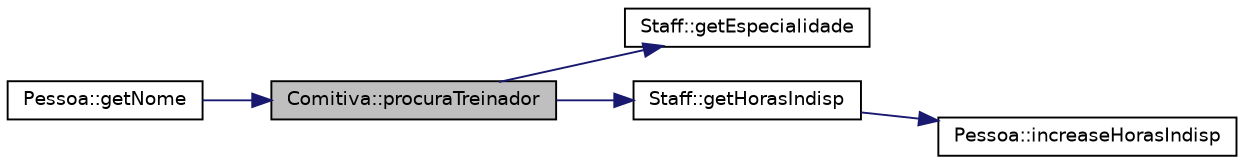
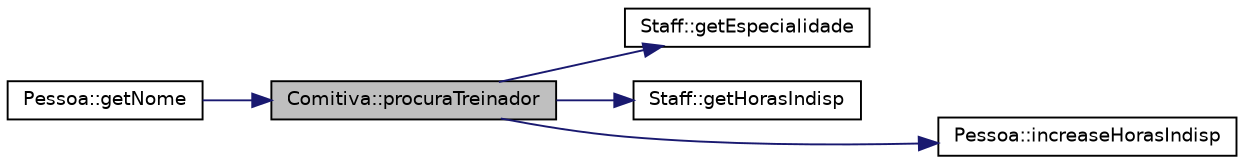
edge "Staff::getHorasIndisp" -> "Pessoa::increaseHorasIndisp": now "Comitiva::procuraTreinador" -> "Pessoa::increaseHorasIndisp"
